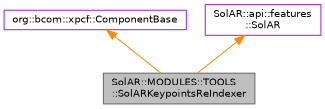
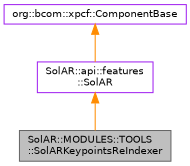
edge "SolAR::MODULES::TOOLS ::SolARKeypointsReIndexer" -> "org::bcom::xpcf::ComponentBase": now "SolAR::api::features ::SolAR" -> "org::bcom::xpcf::ComponentBase"
